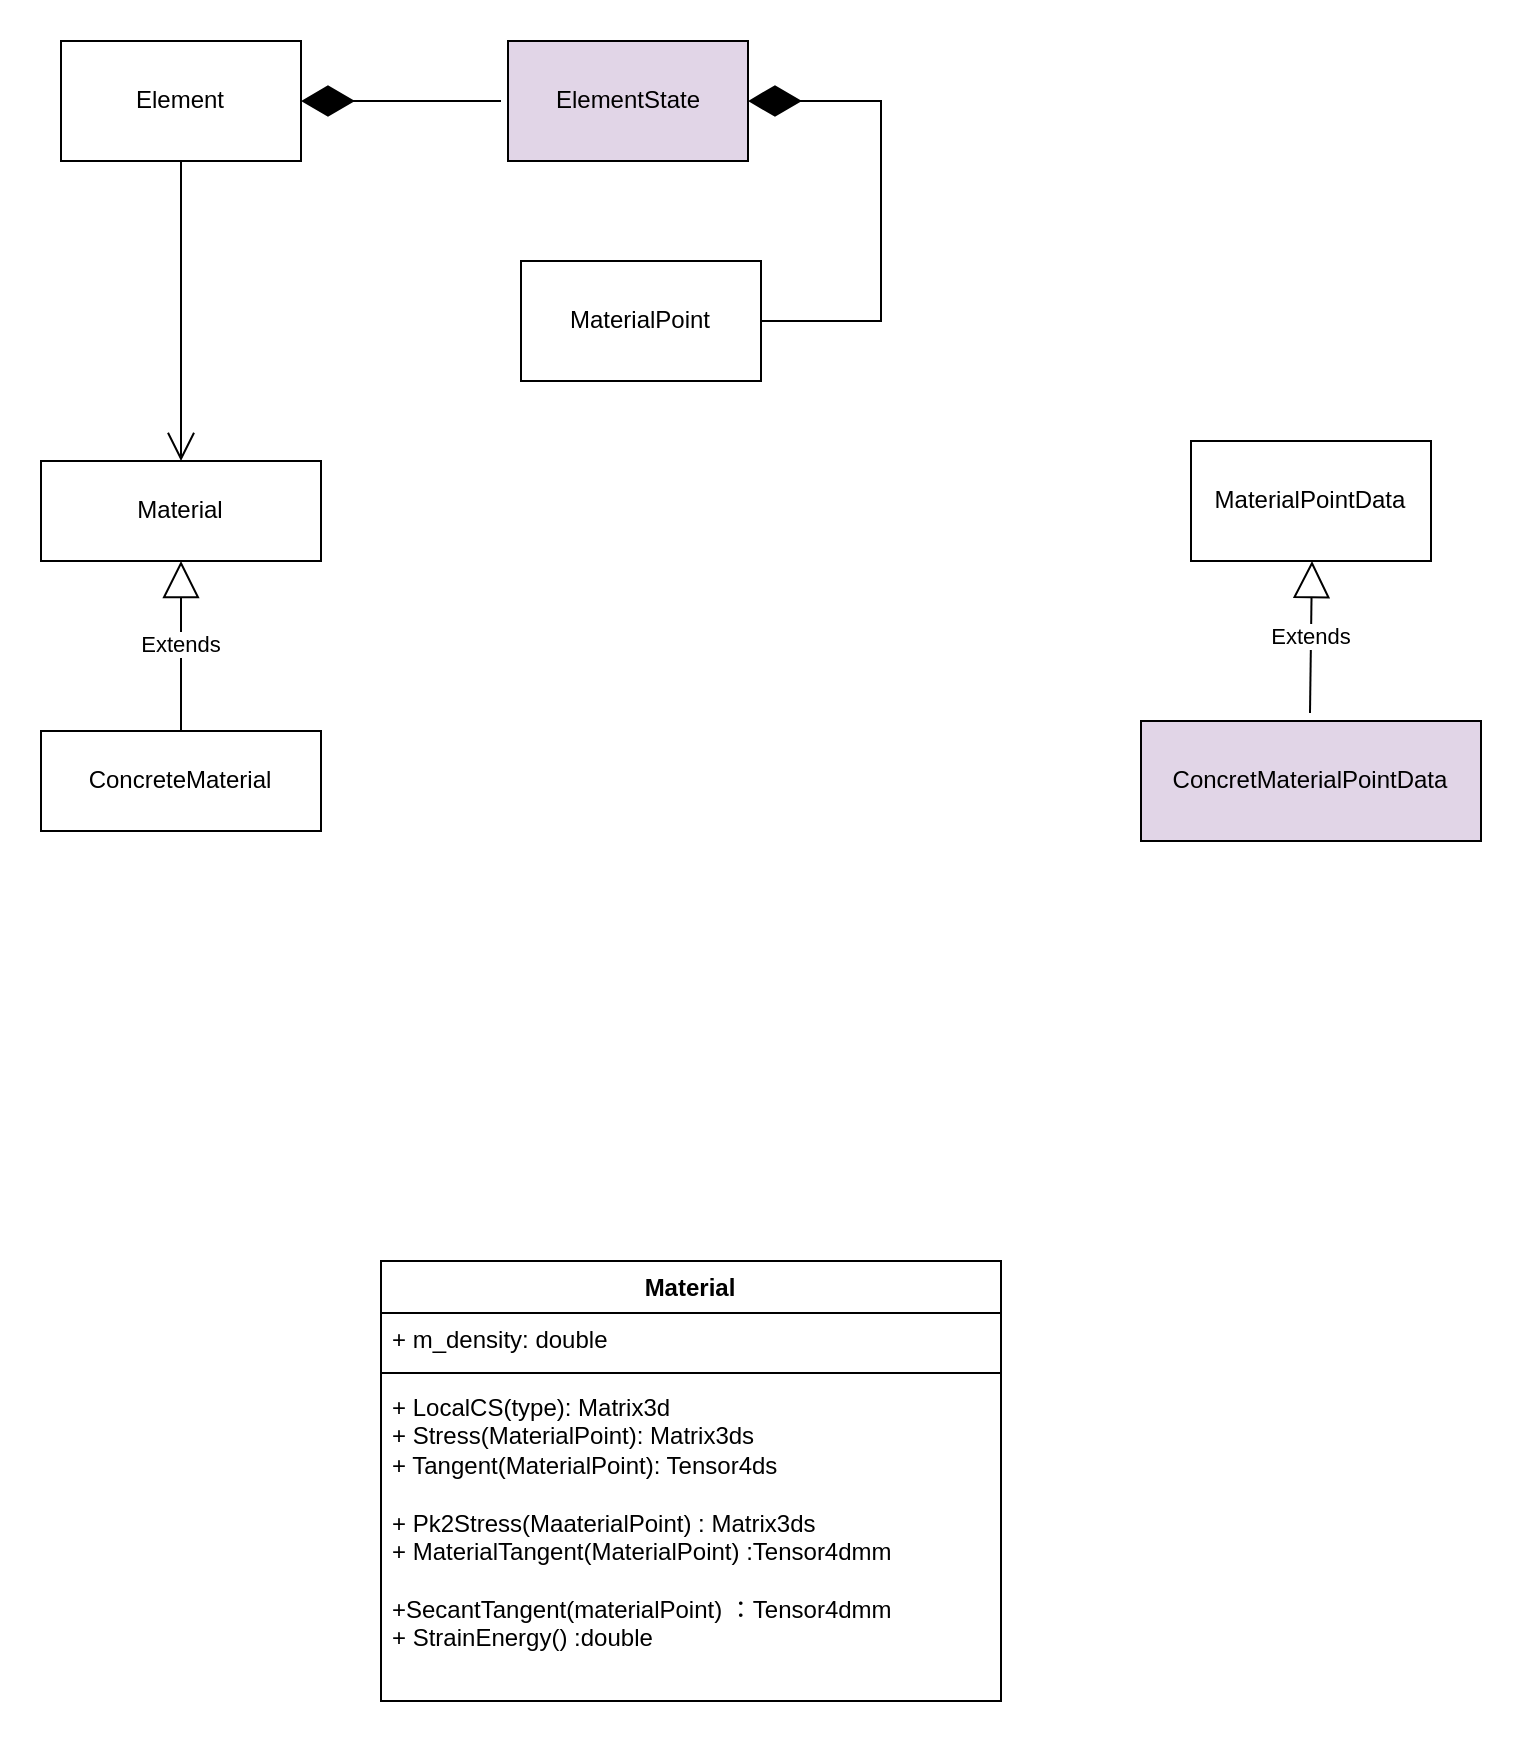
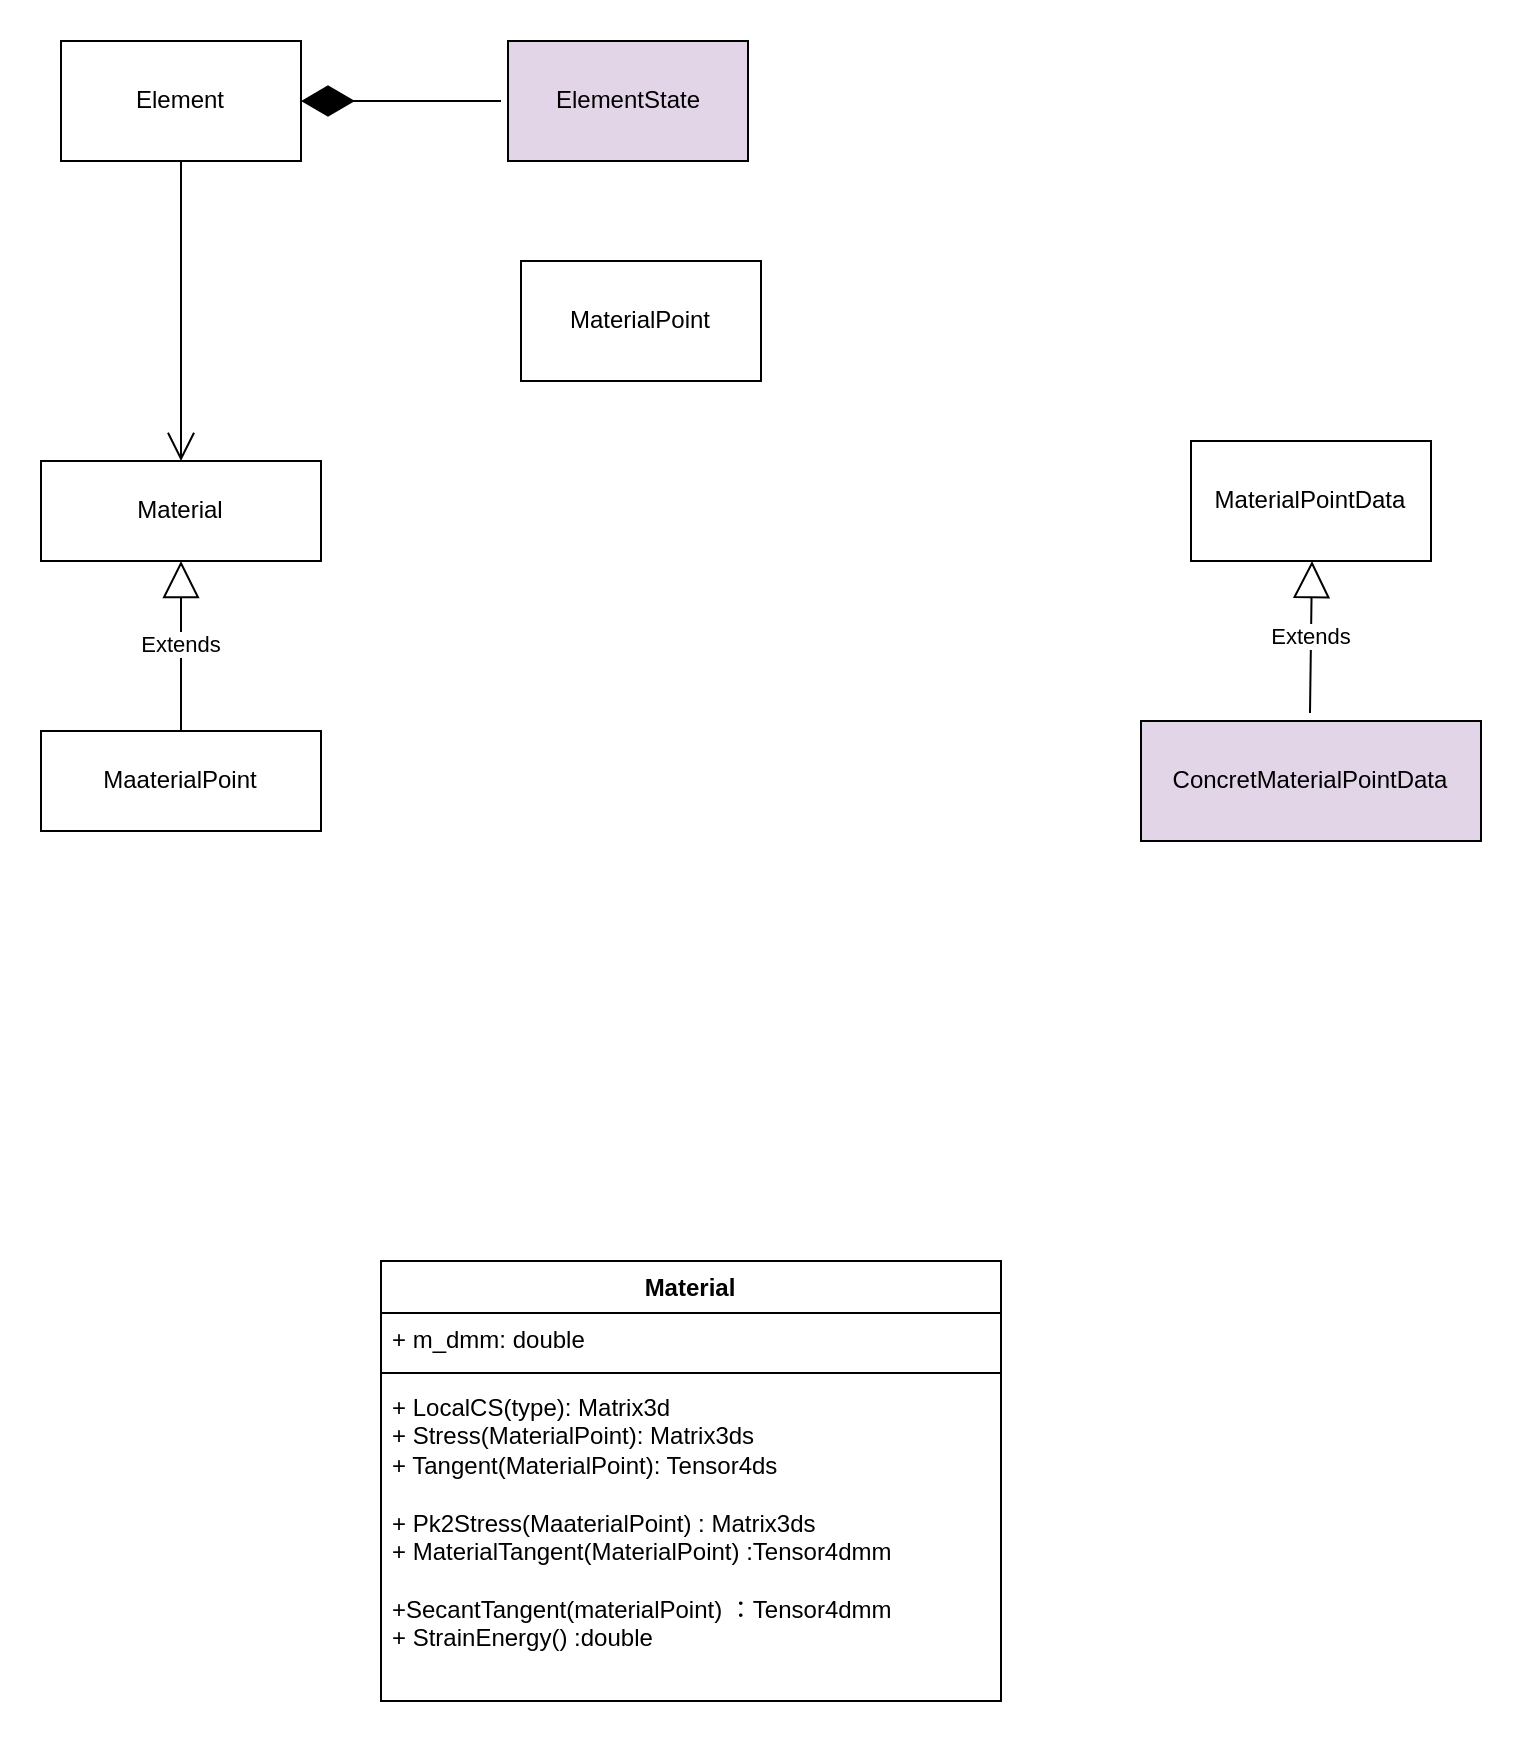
edge "MaterialPoint" -> "ElementState": removed
node "ConcreteMaterial": label "ConcreteMaterial" -> "MaaterialPoint"
node "+ m_density: double": label "+ m_density: double" -> "+ m_dmm: double"
